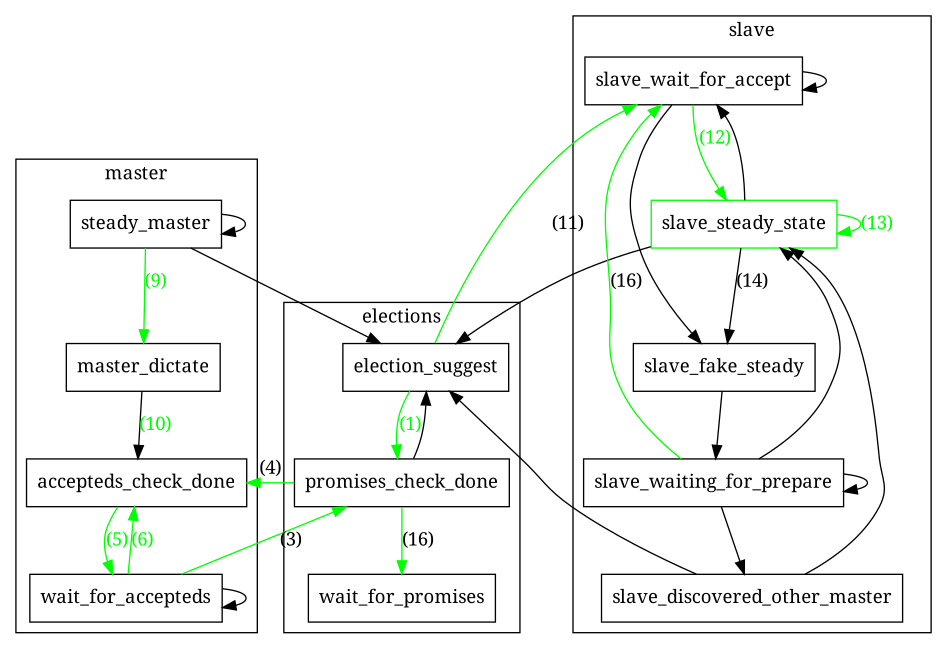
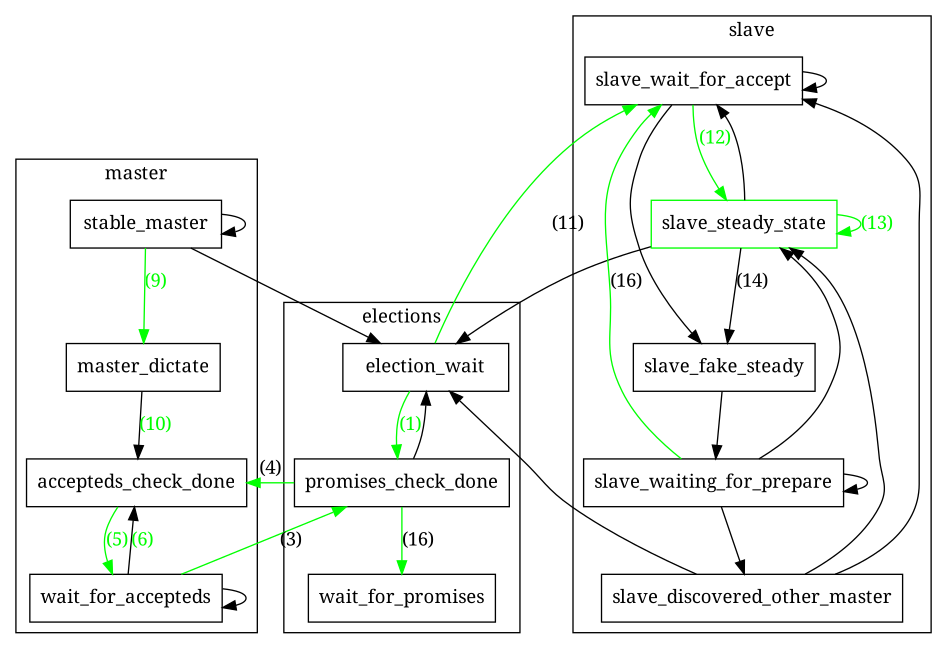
node "steady_master": label "steady_master" -> "stable_master"
edge "slave_discovered_other_master" -> "slave_wait_for_accept": added
node "election_suggest": label "election_suggest" -> "election_wait"
edge "wait_for_accepteds" -> "accepteds_check_done": color green -> black
